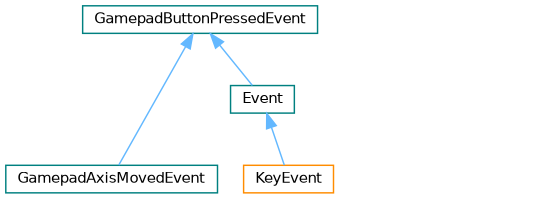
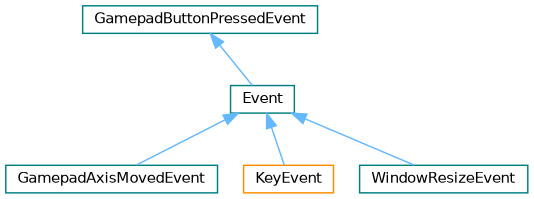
edge "GamepadAxisMovedEvent" -> "GamepadButtonPressedEvent": now "GamepadAxisMovedEvent" -> "Event"
node "WindowResizeEvent": added
